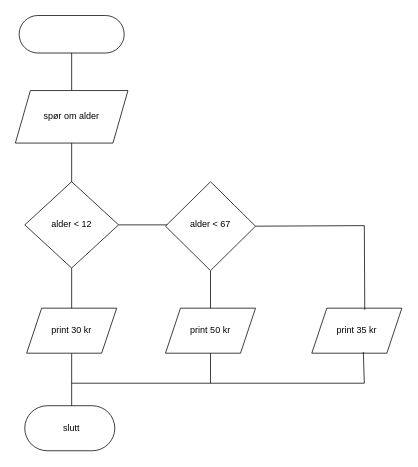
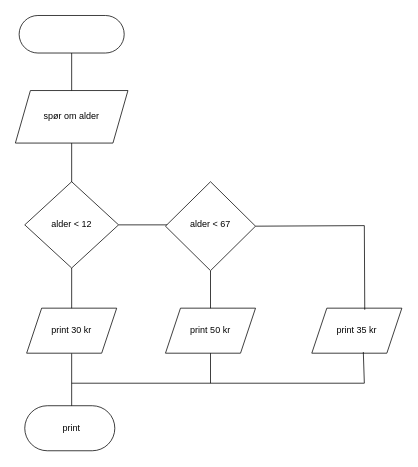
node "slutt": label "slutt" -> "print"
